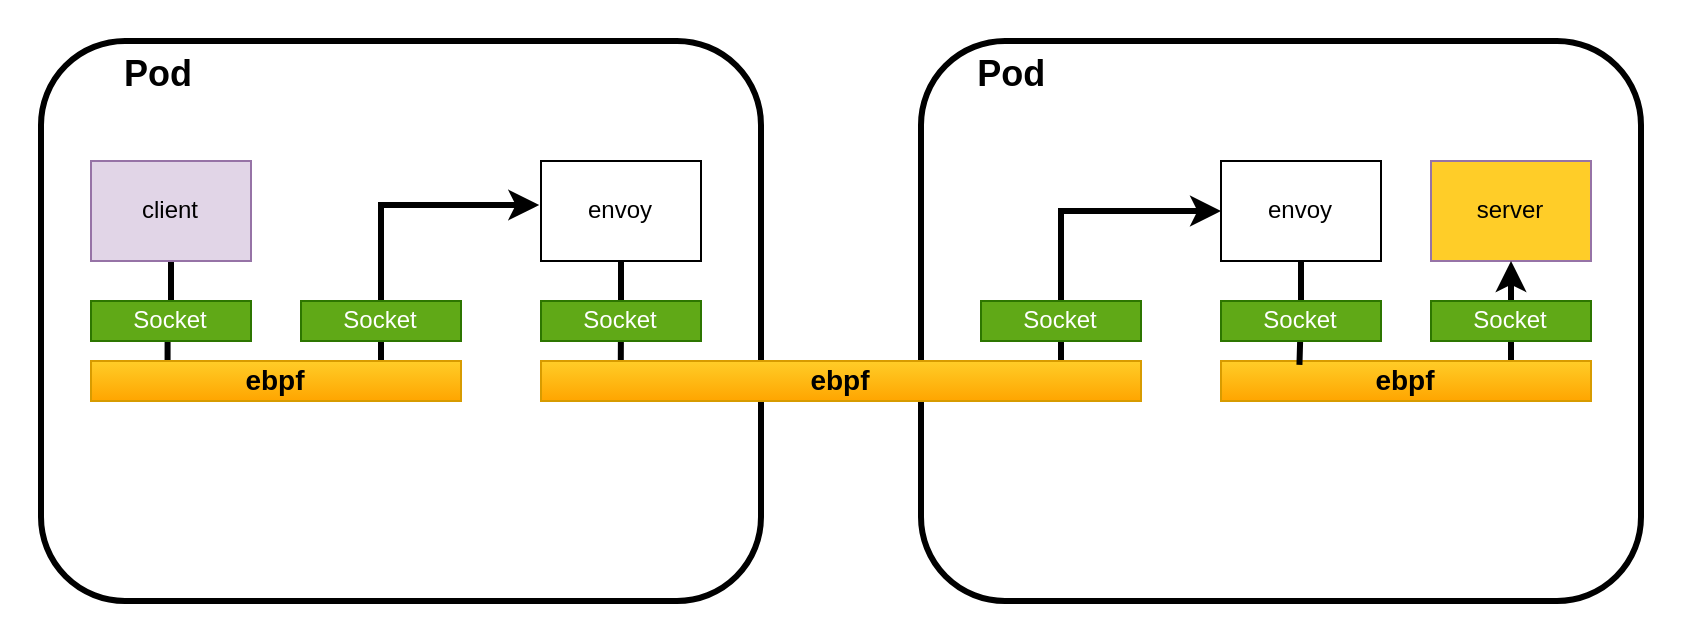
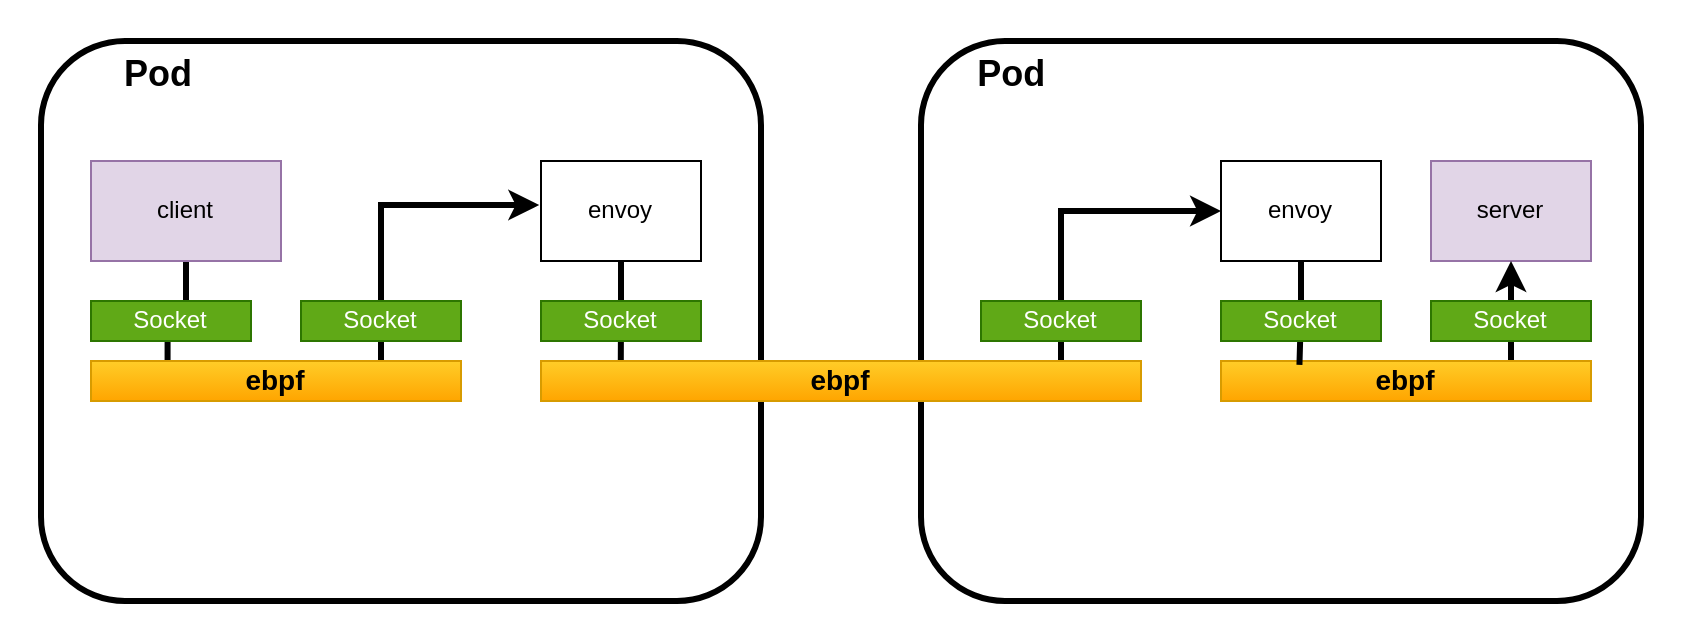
node "client": size 160x100 -> 190x100
node "server": fillcolor #ffcd28 -> #e1d5e7
